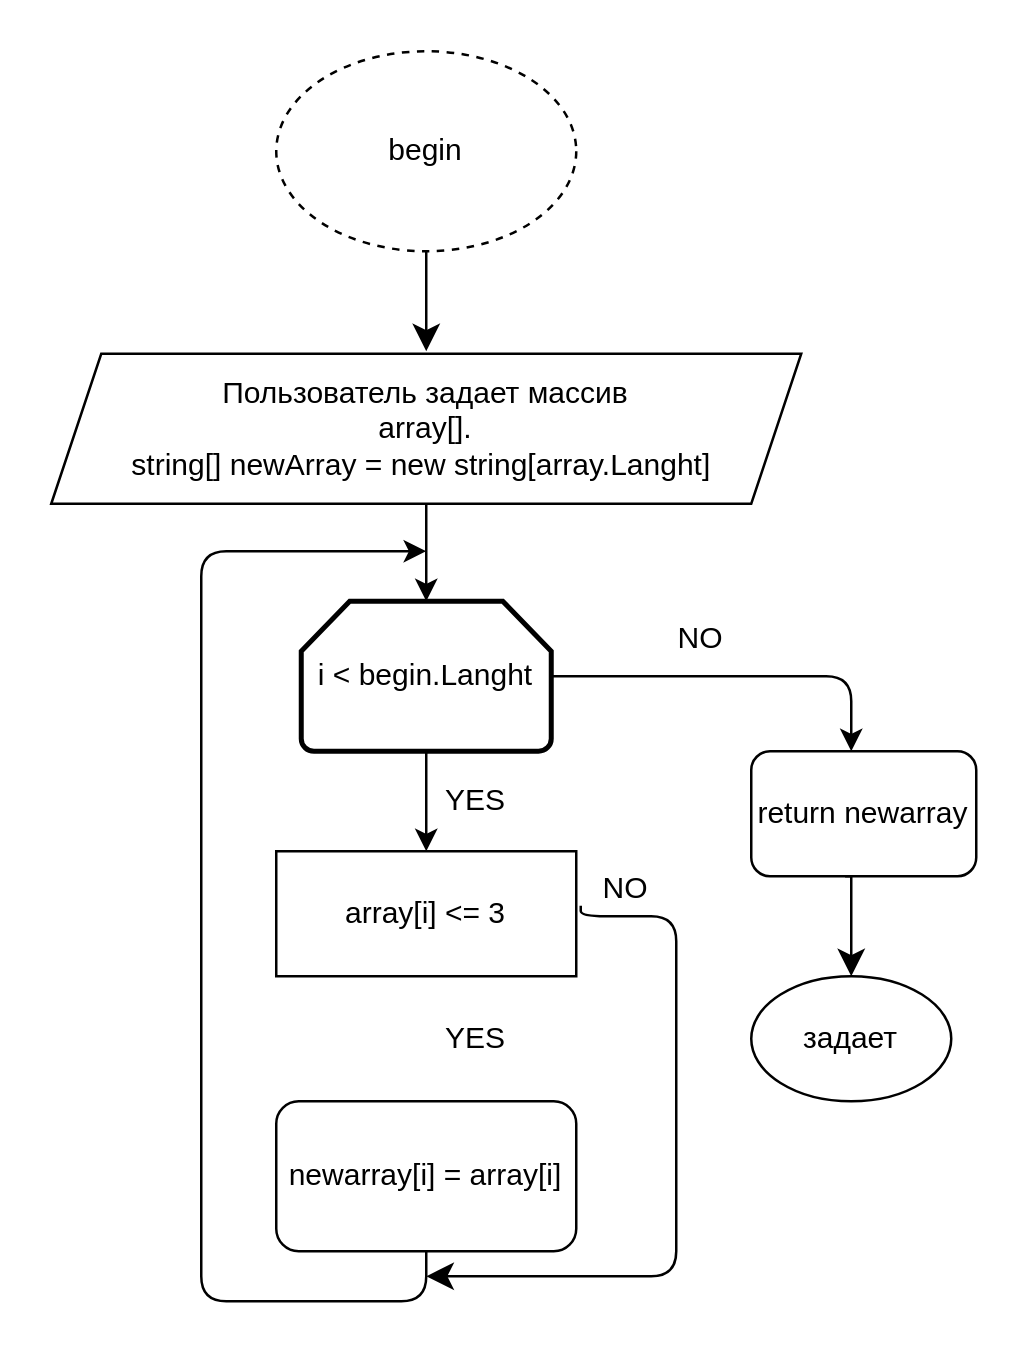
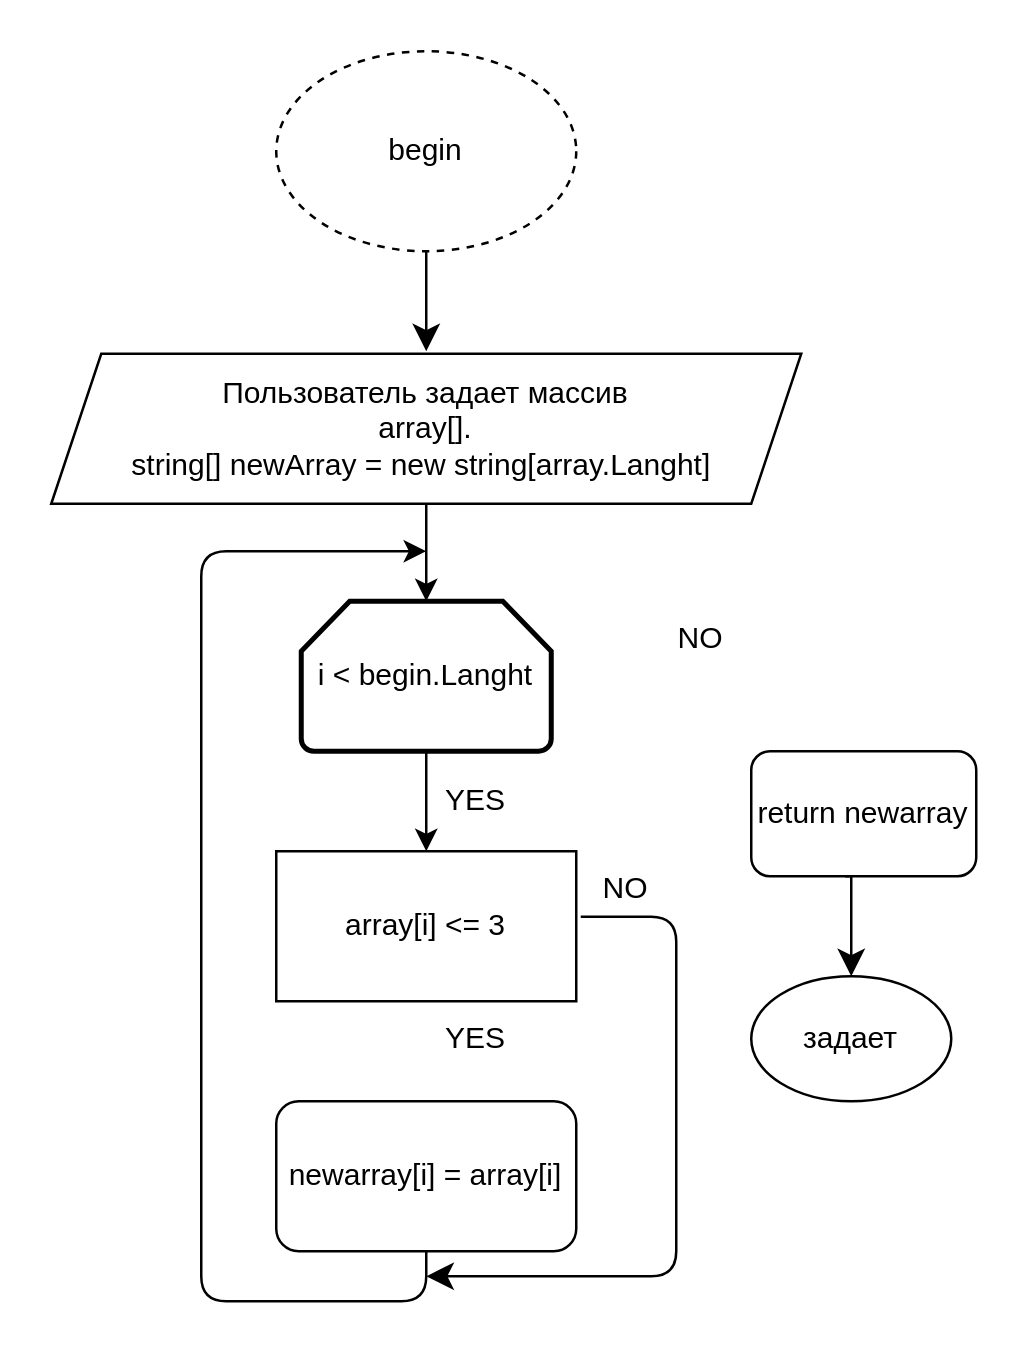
edge "i < begin.Langht" -> "return newarray": removed
node "аrray[i] <= 3": size 300x125 -> 300x150
